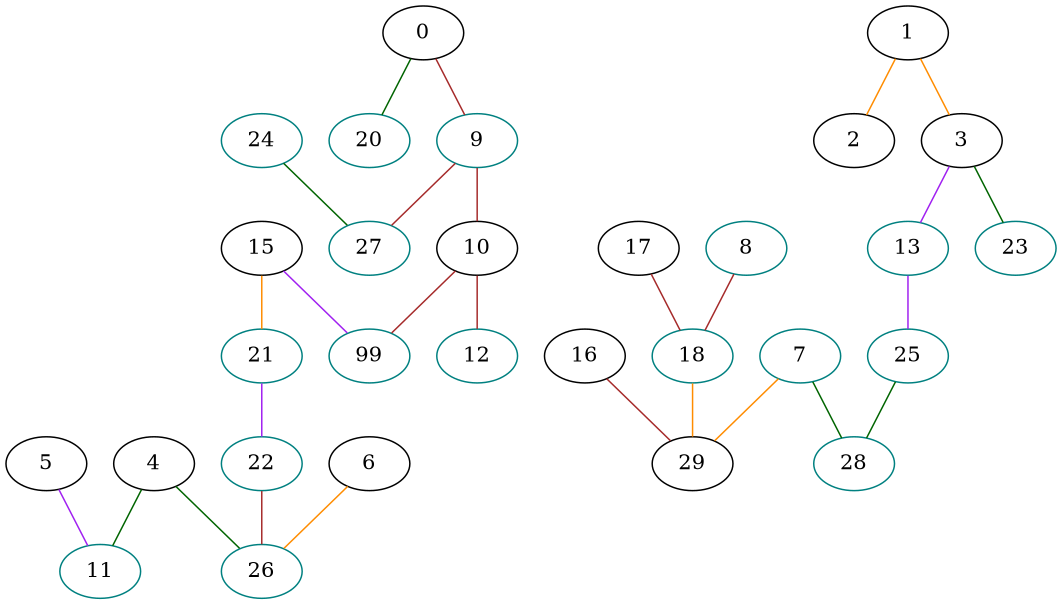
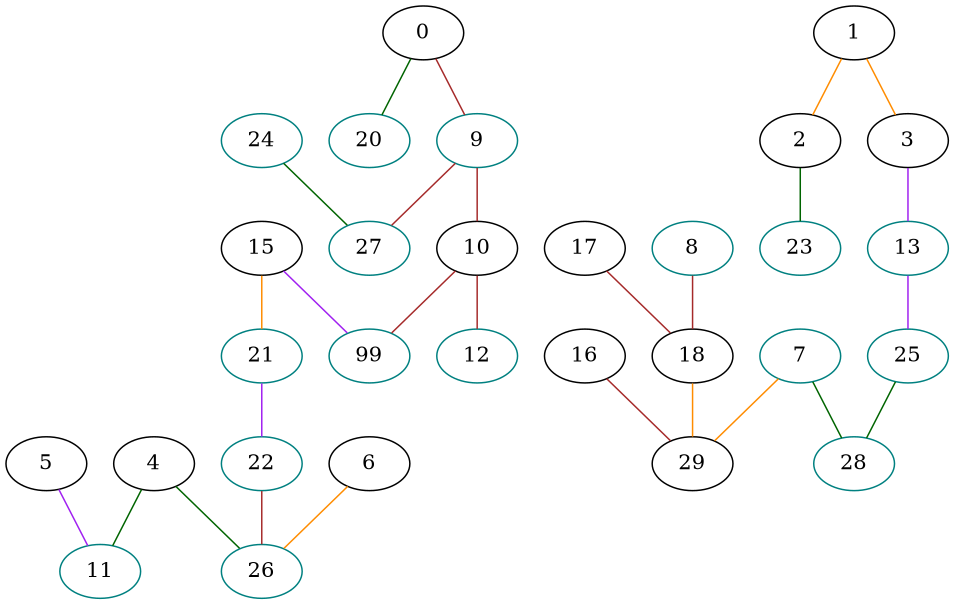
edge "3" -- "23": now "2" -- "23"
node "18": color teal -> black
